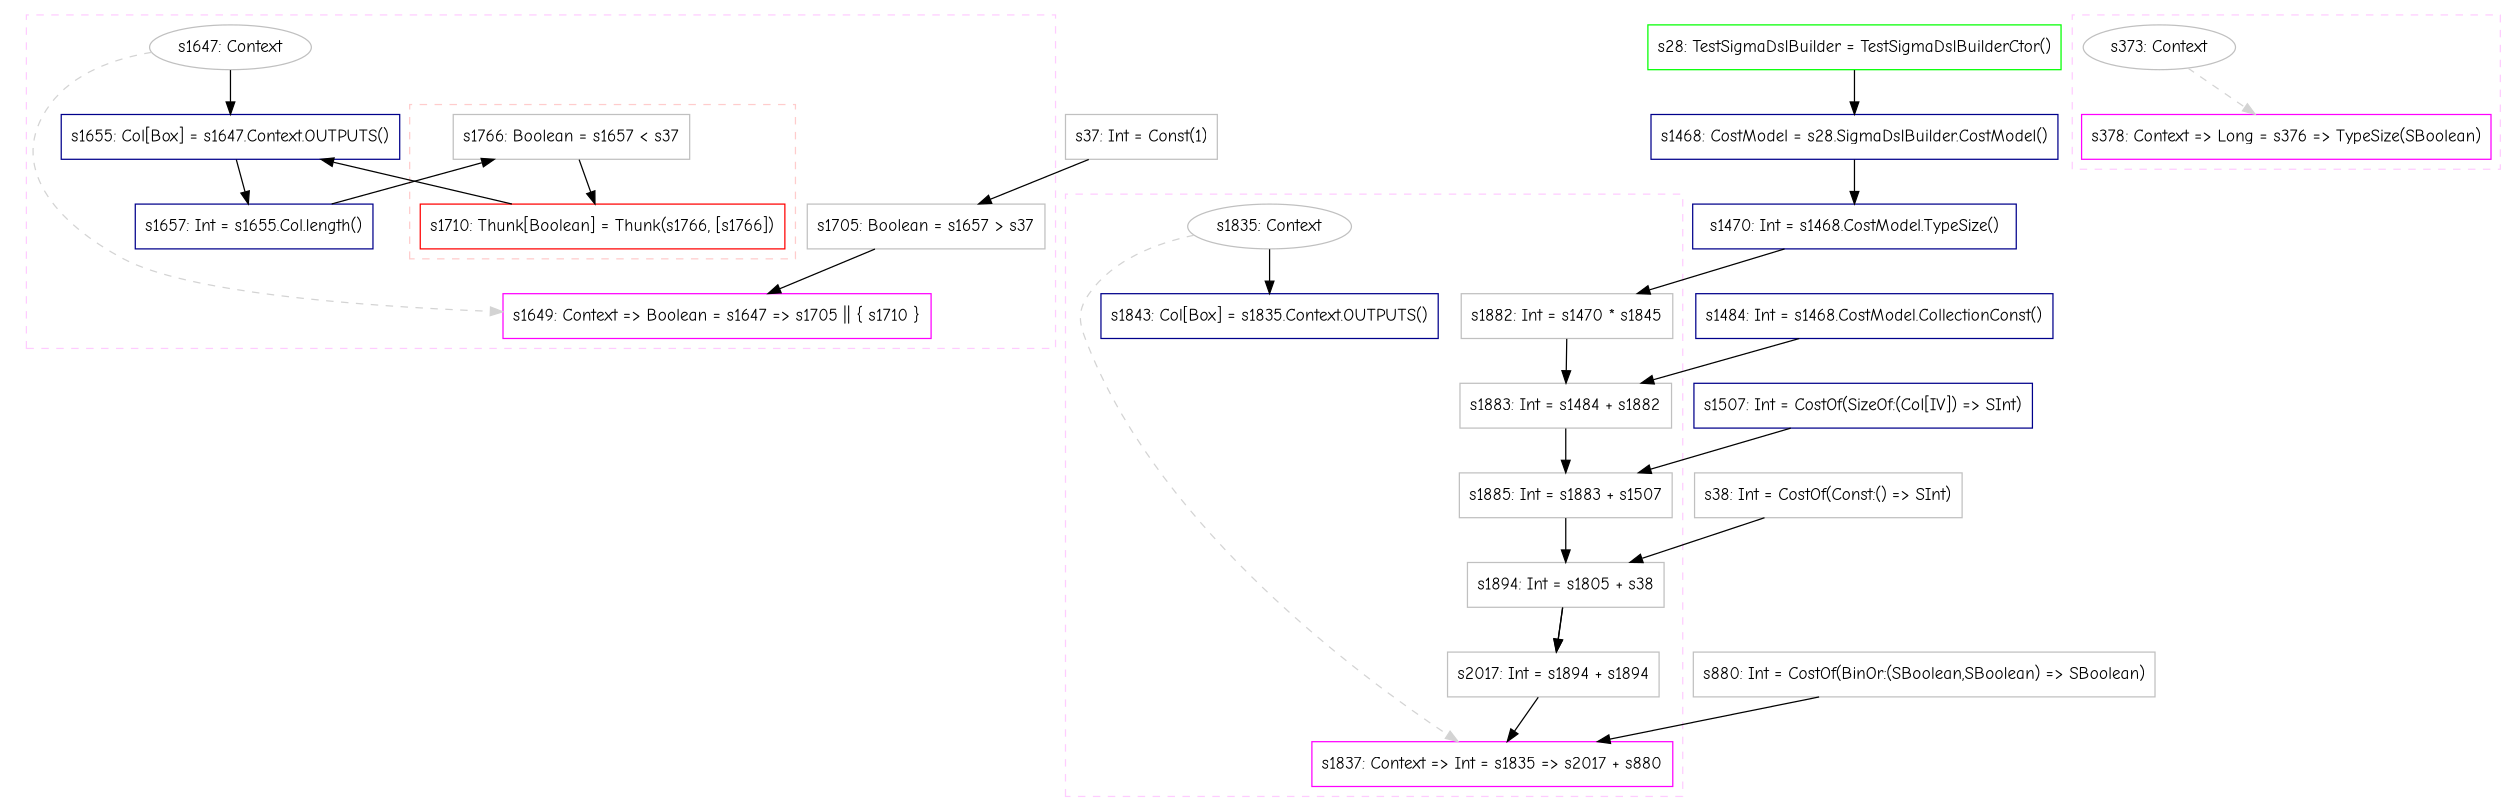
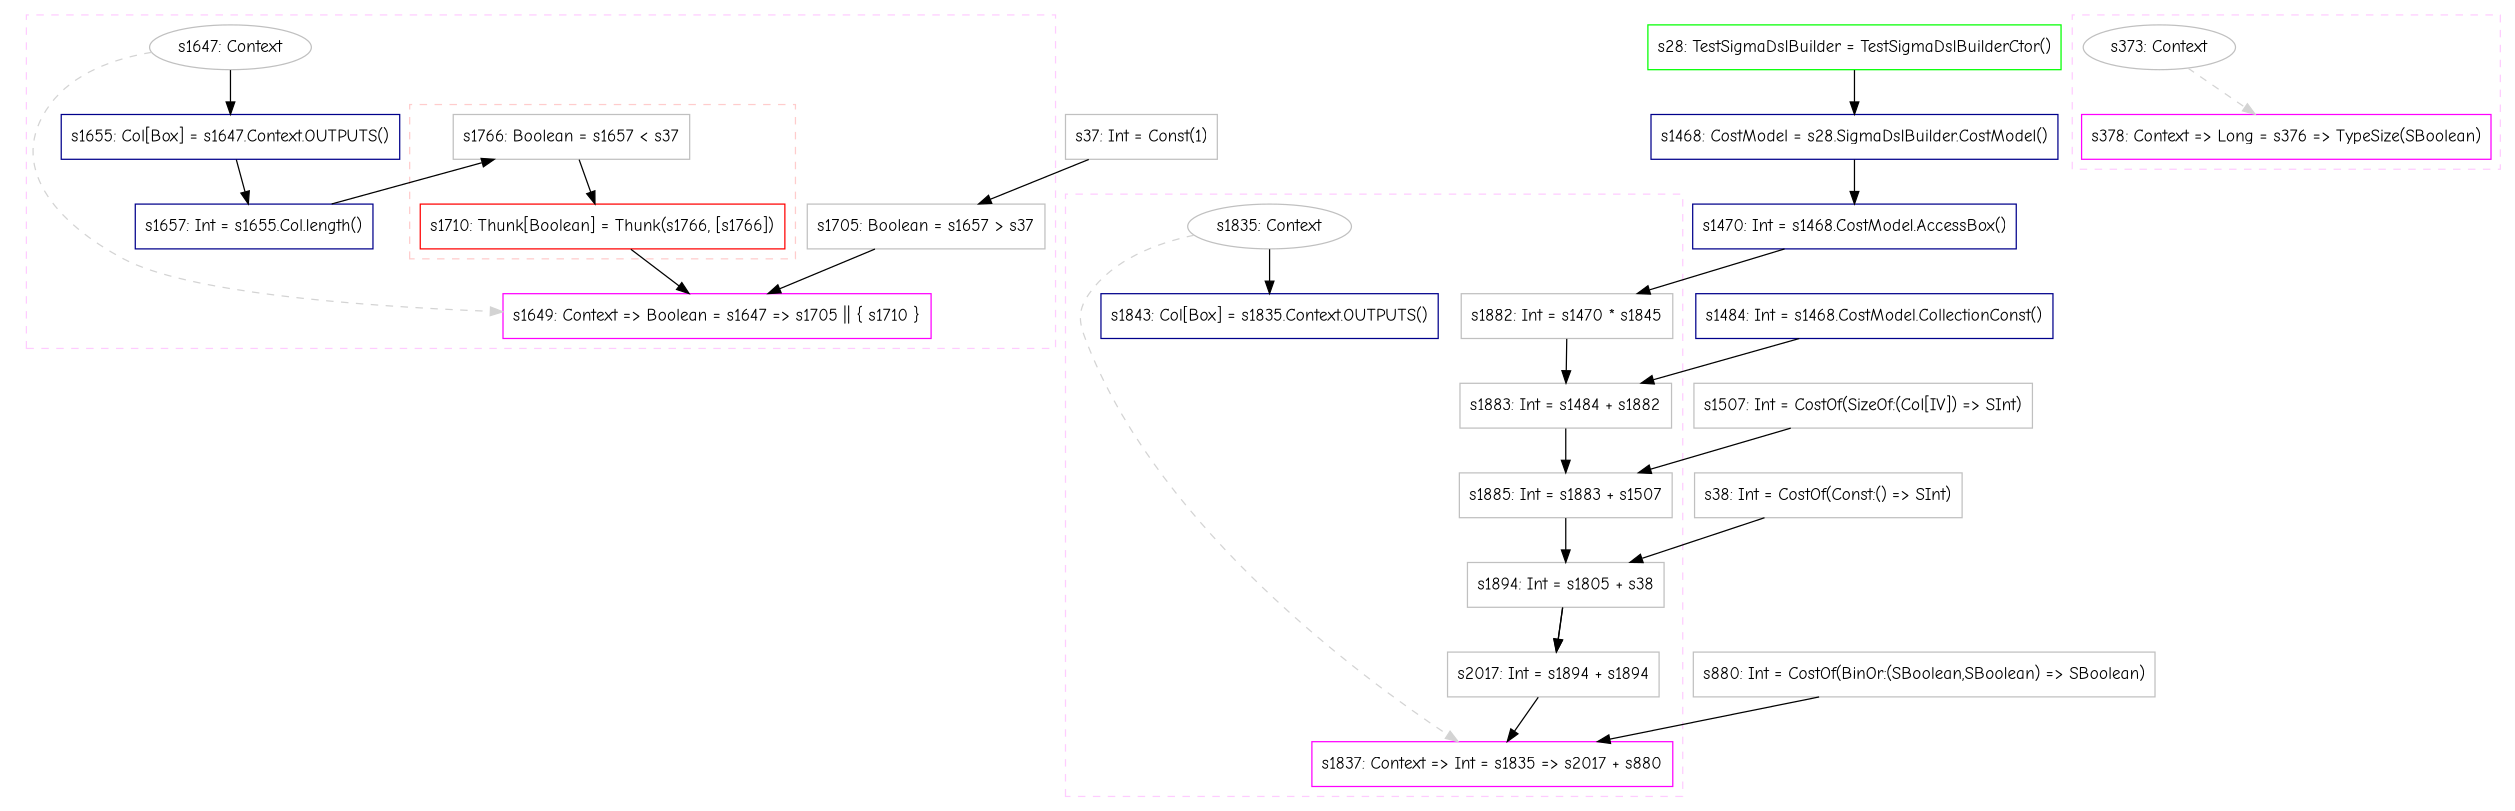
edge "s1710: Thunk[Boolean] = Thunk(s1766, [s1766])" -> "s1655: Col[Box] = s1647.Context.OUTPUTS()": now "s1710: Thunk[Boolean] = Thunk(s1766, [s1766])" -> "s1649: Context => Boolean = s1647 => s1705 || { s1710 }"
node "s1470: Int = s1468.CostModel.TypeSize()": label "s1470: Int = s1468.CostModel.TypeSize()" -> "s1470: Int = s1468.CostModel.AccessBox()"
node "s1507: Int = CostOf(SizeOf:(Col[IV]) => SInt)": color darkblue -> gray
